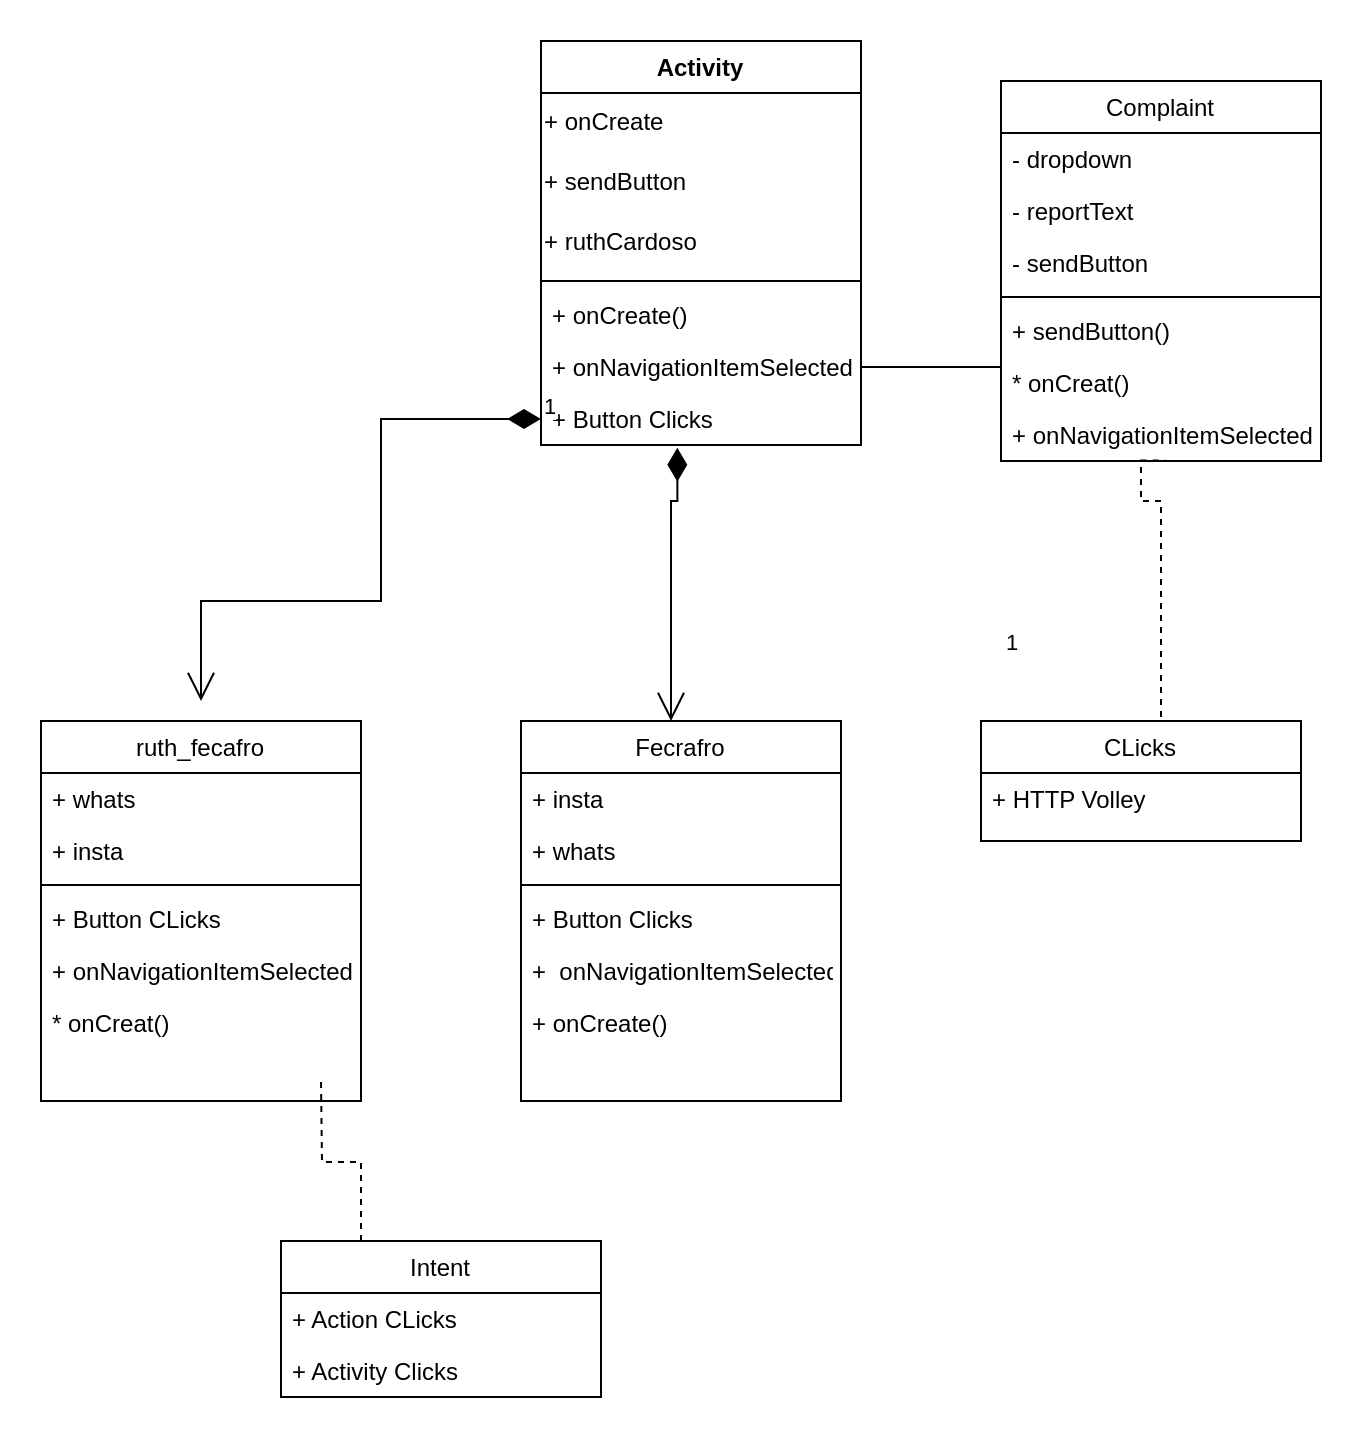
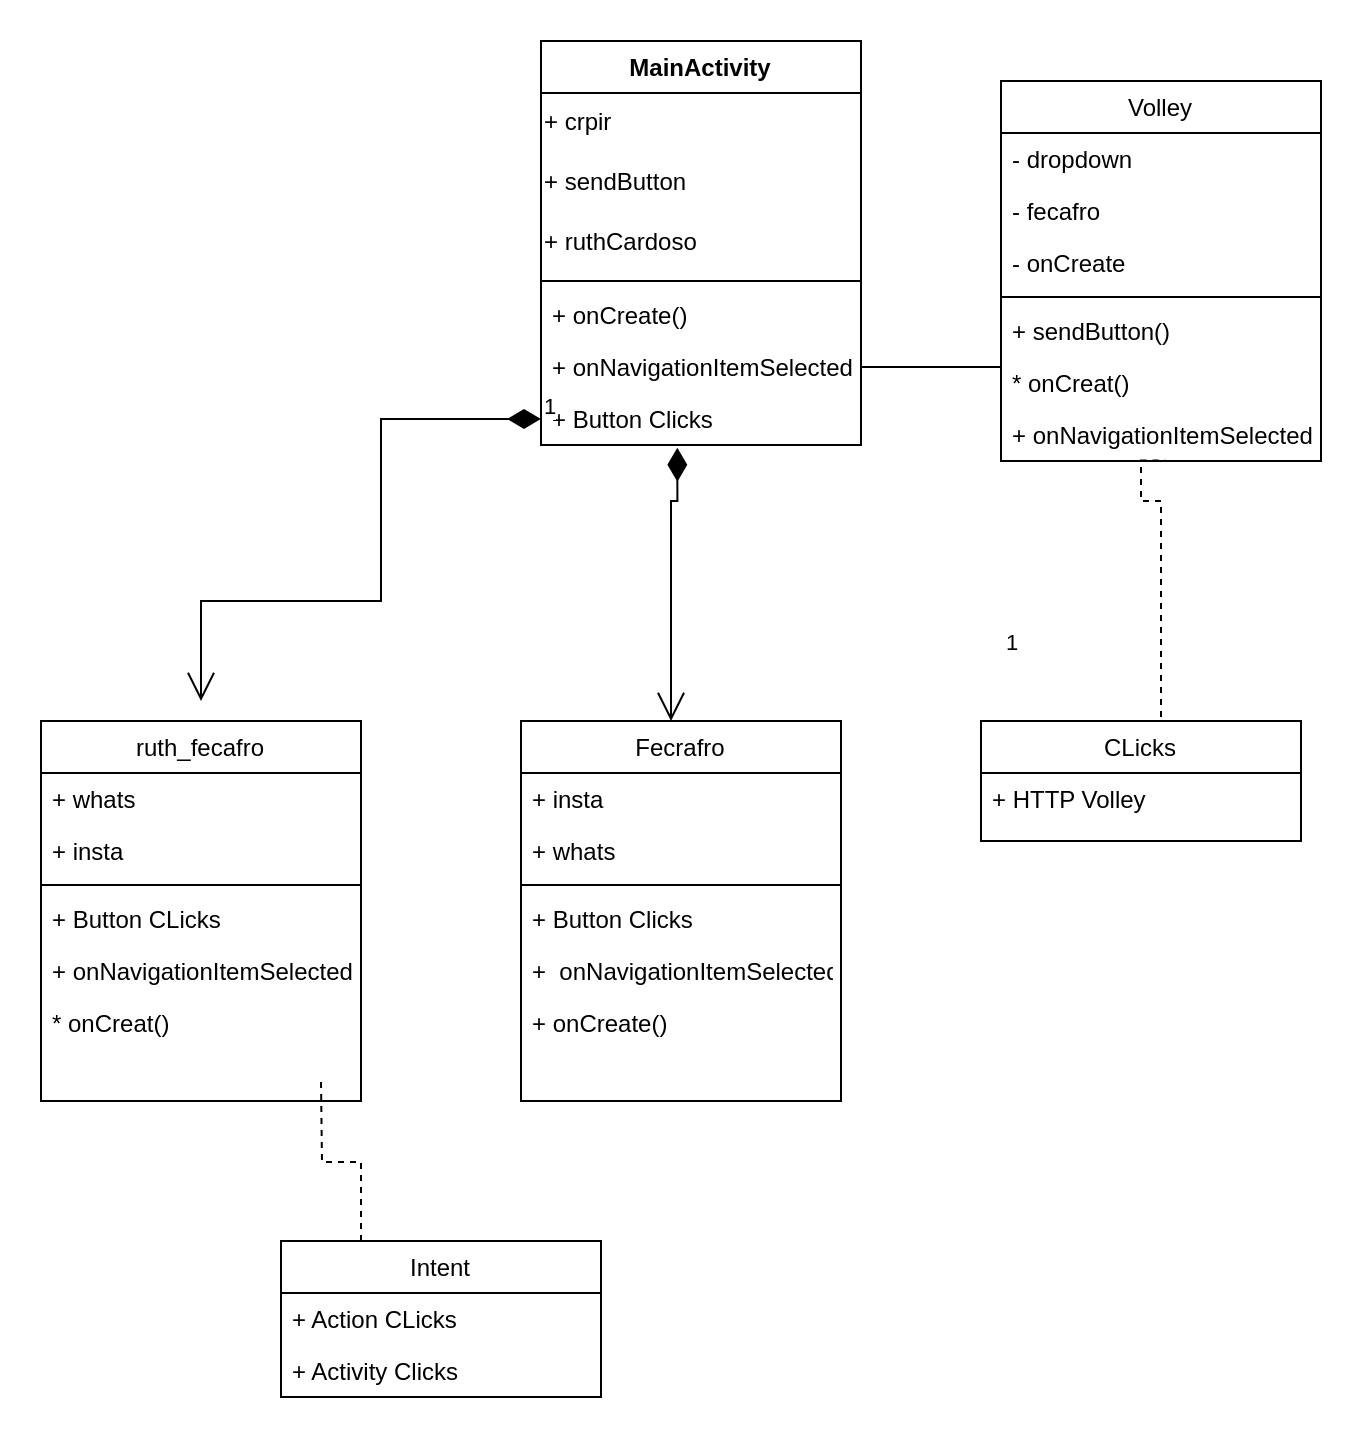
node "Activity": label "Activity" -> "MainActivity"
node "Complaint": label "Complaint" -> "Volley"
node "+ onCreate": label "+ onCreate" -> "+ crpir"
node "- reportText": label "- reportText" -> "- fecafro"
node "- sendButton": label "- sendButton" -> "- onCreate"
